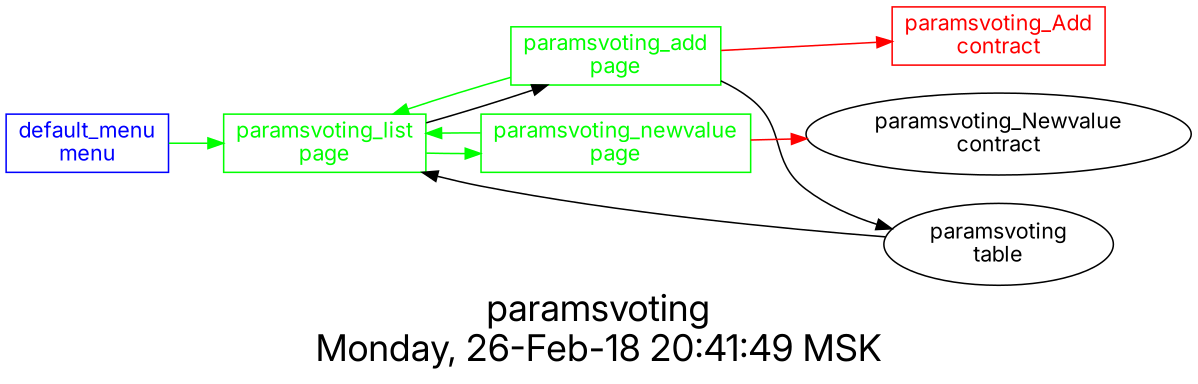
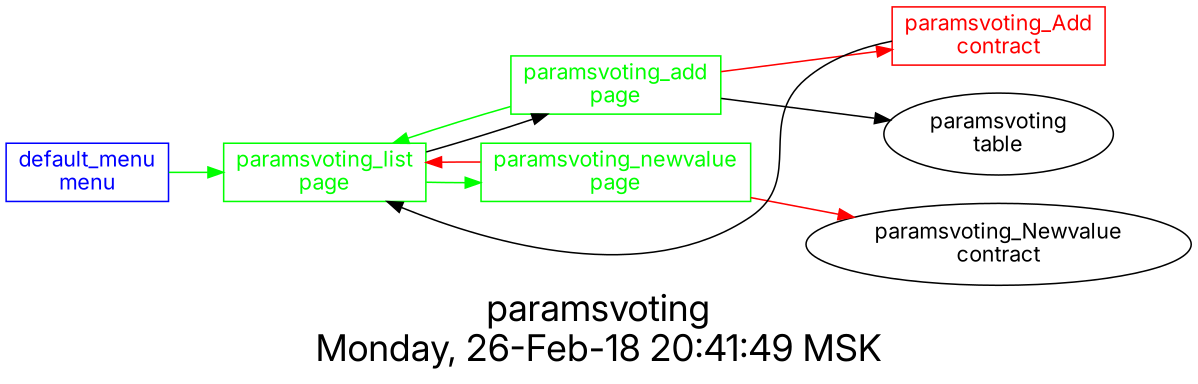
edge "paramsvoting_newvalue page" -> "paramsvoting_list page": color green -> red
edge "paramsvoting table" -> "paramsvoting_list page": now "paramsvoting_Add contract" -> "paramsvoting_list page"
